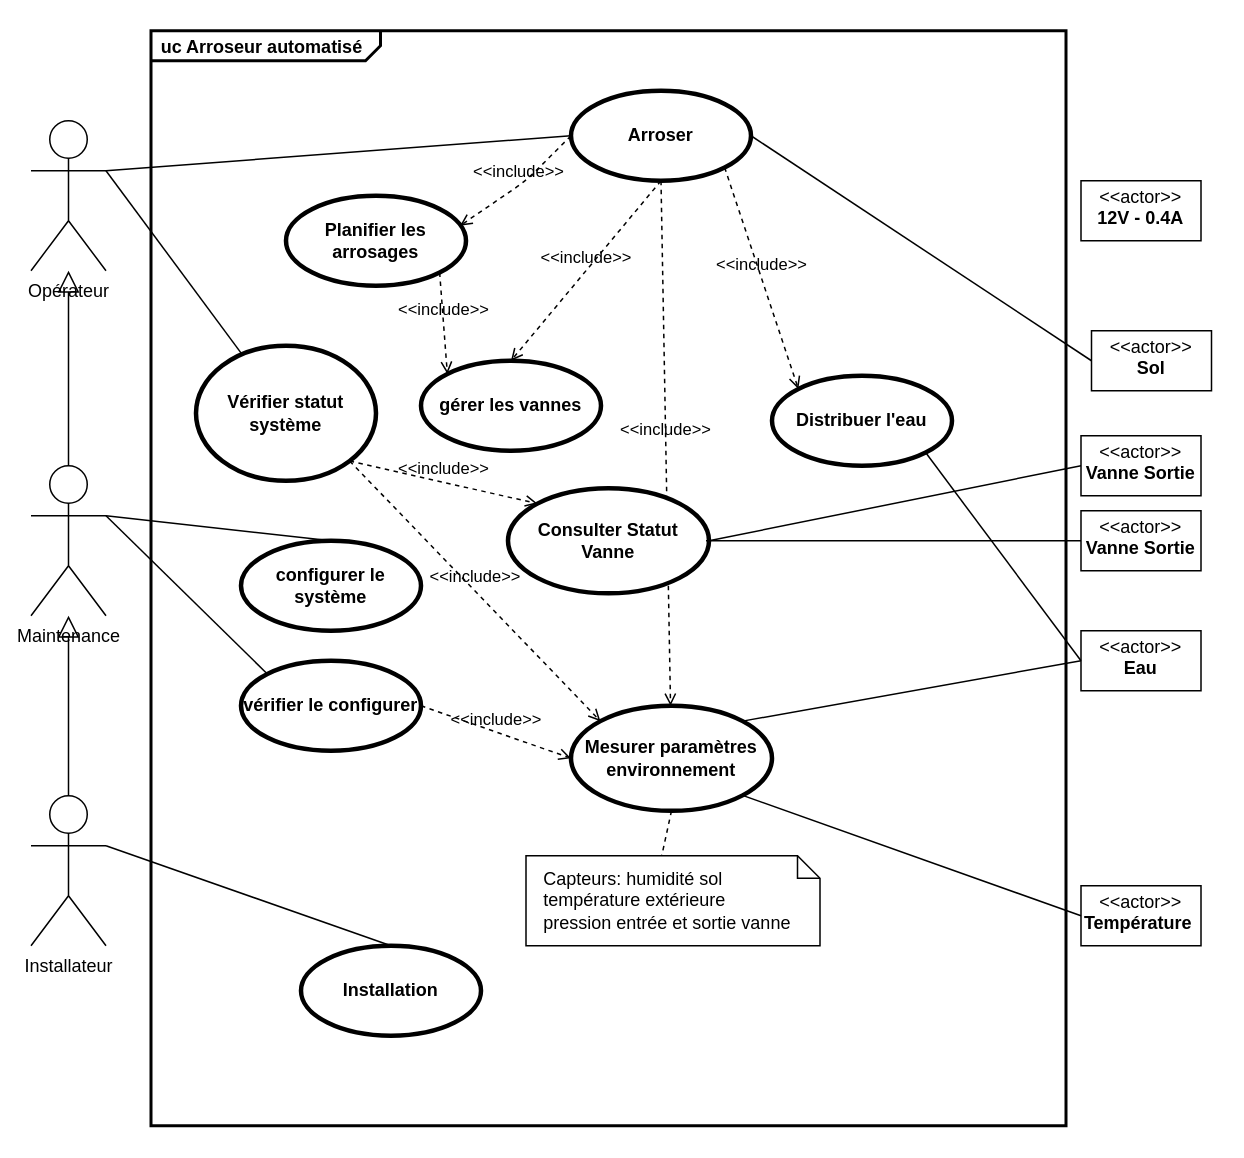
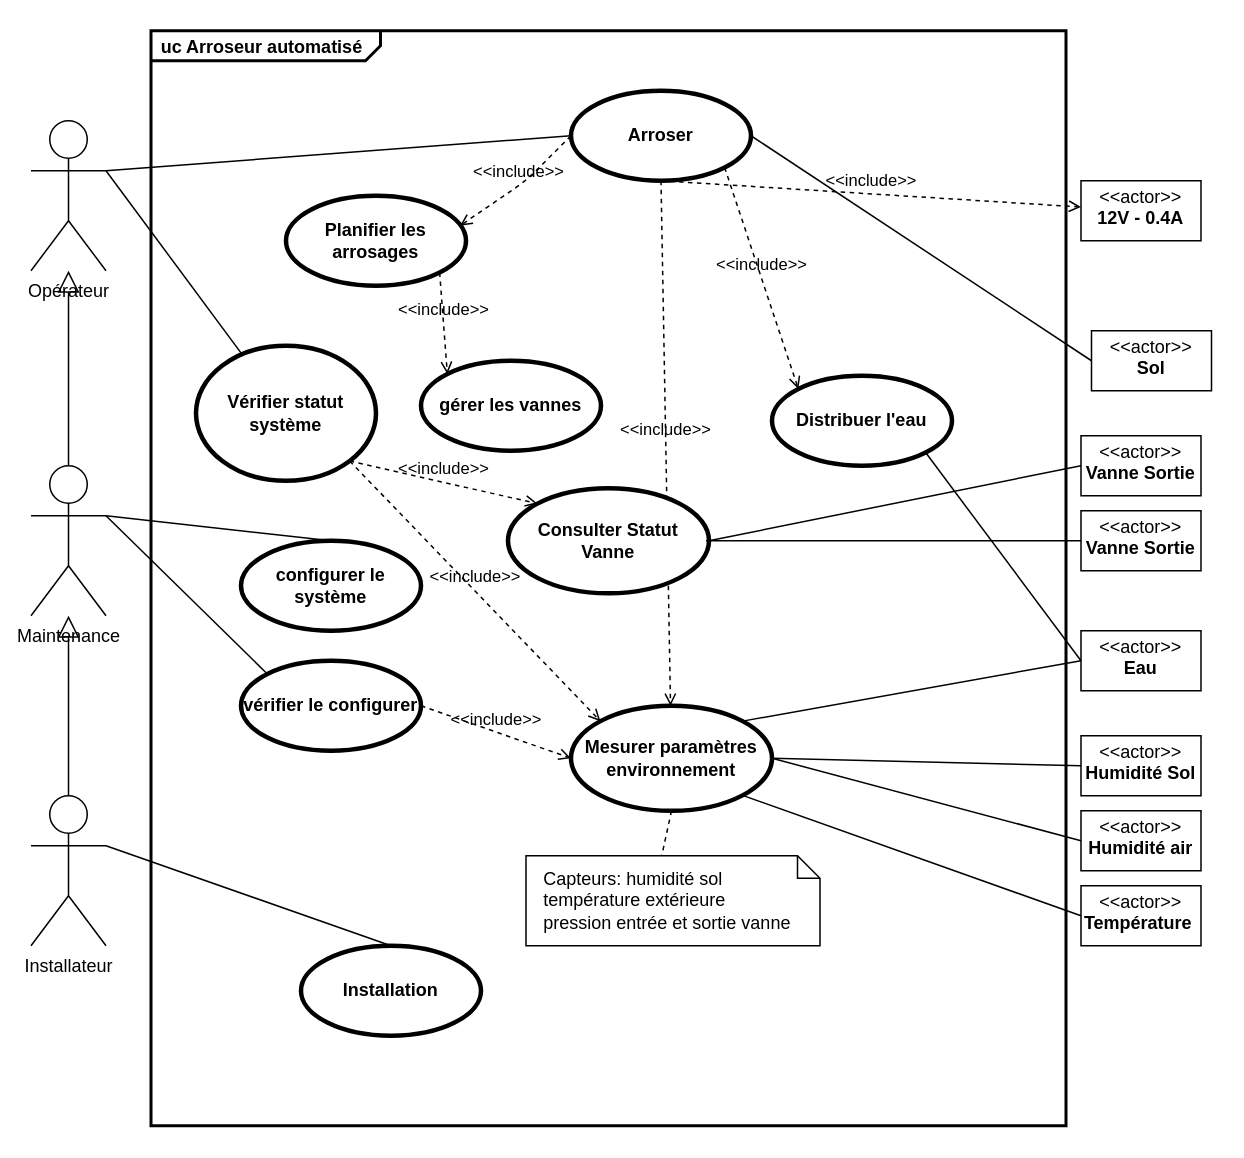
edge "Arroser" -> "gérer les vannes": now "Arroser" -> "<<actor>> 12V - 0.4A"
edge "Mesurer paramètres environnement" -- "<<actor>> Humidité Sol": added
node "<<actor>> Humidité Sol": added
edge "Mesurer paramètres environnement" -- "<<actor>> Humidité air": added
node "<<actor>> Humidité air": added
